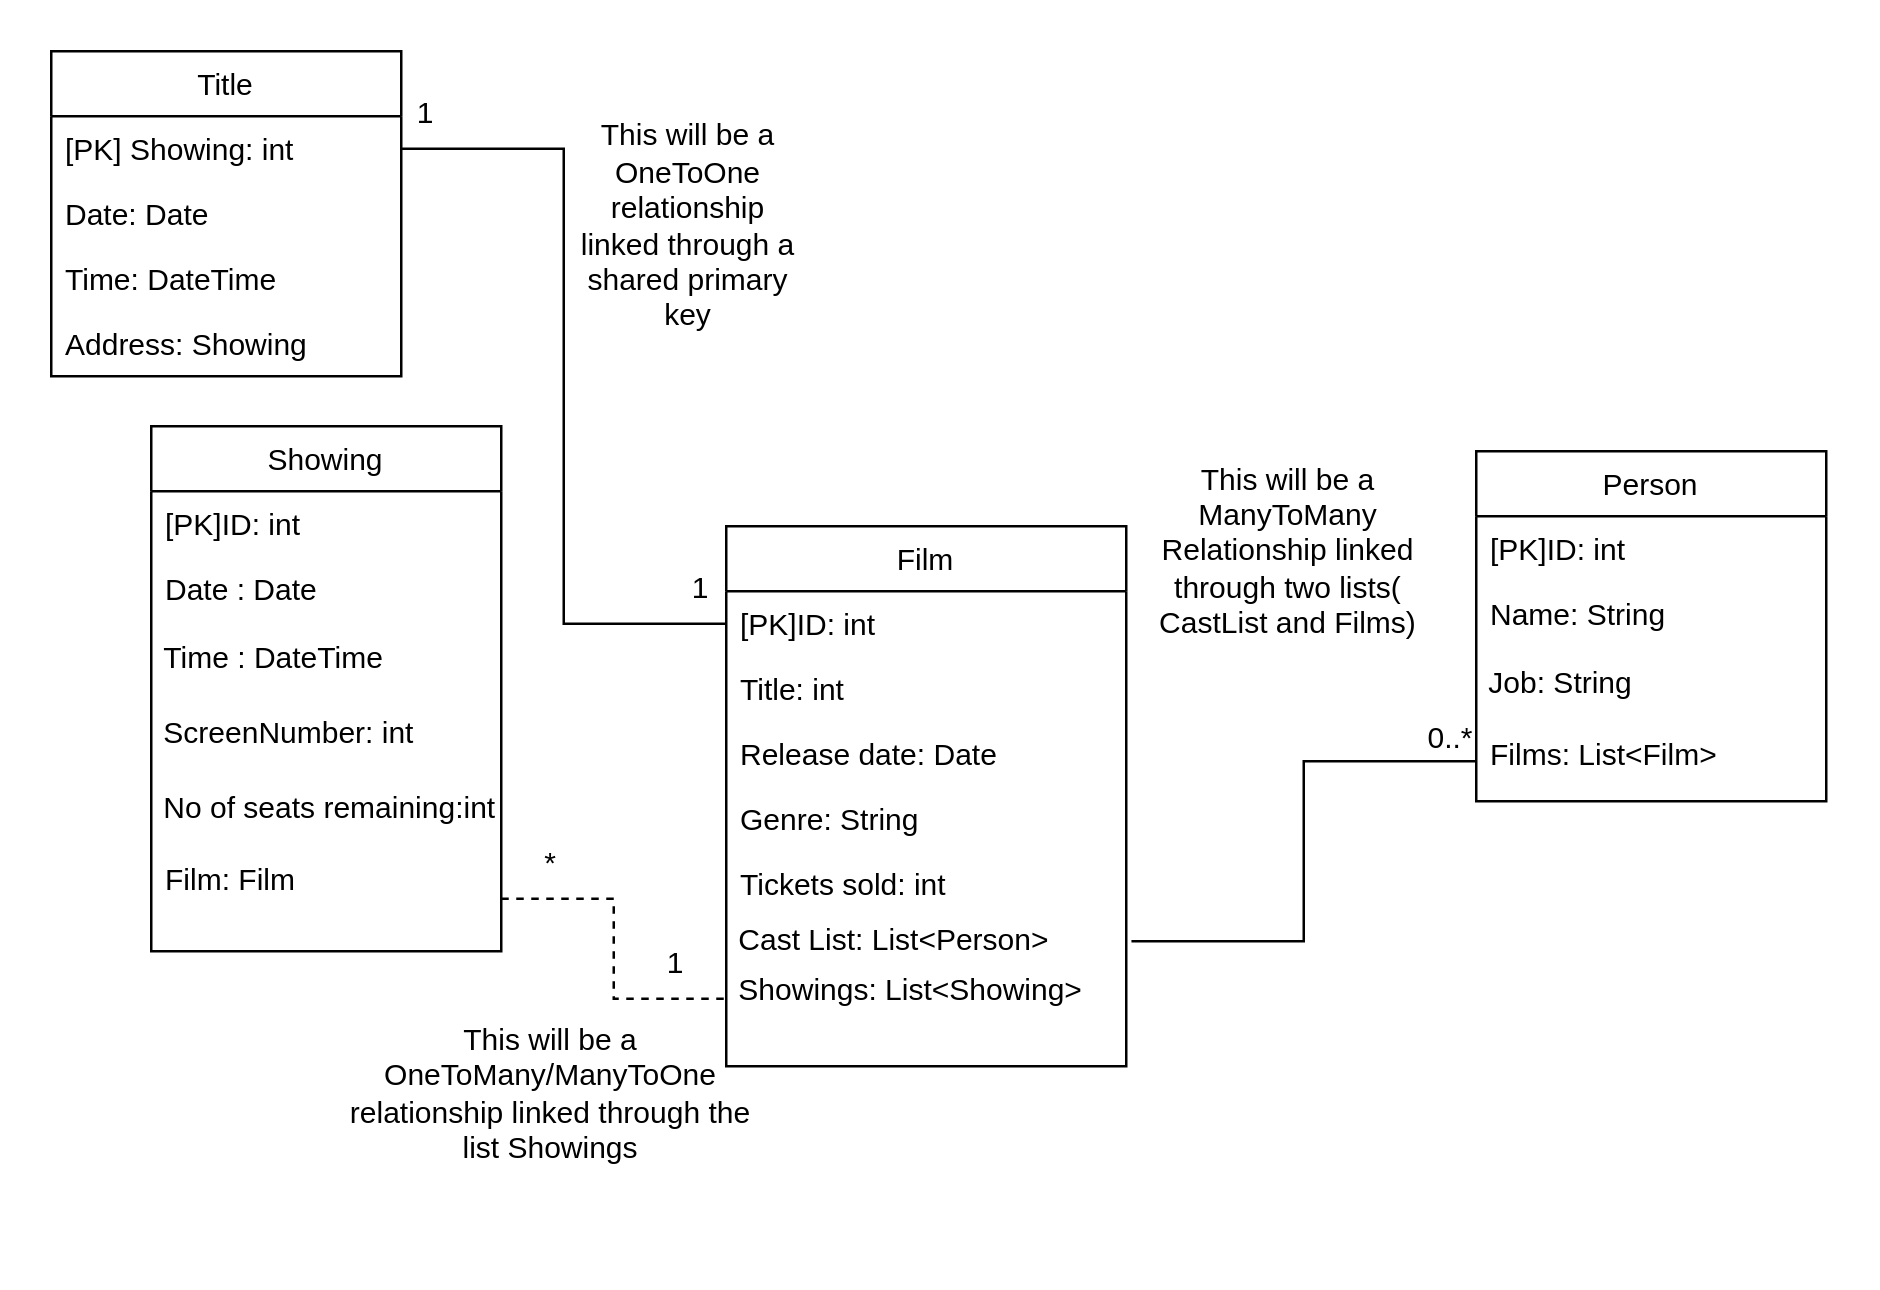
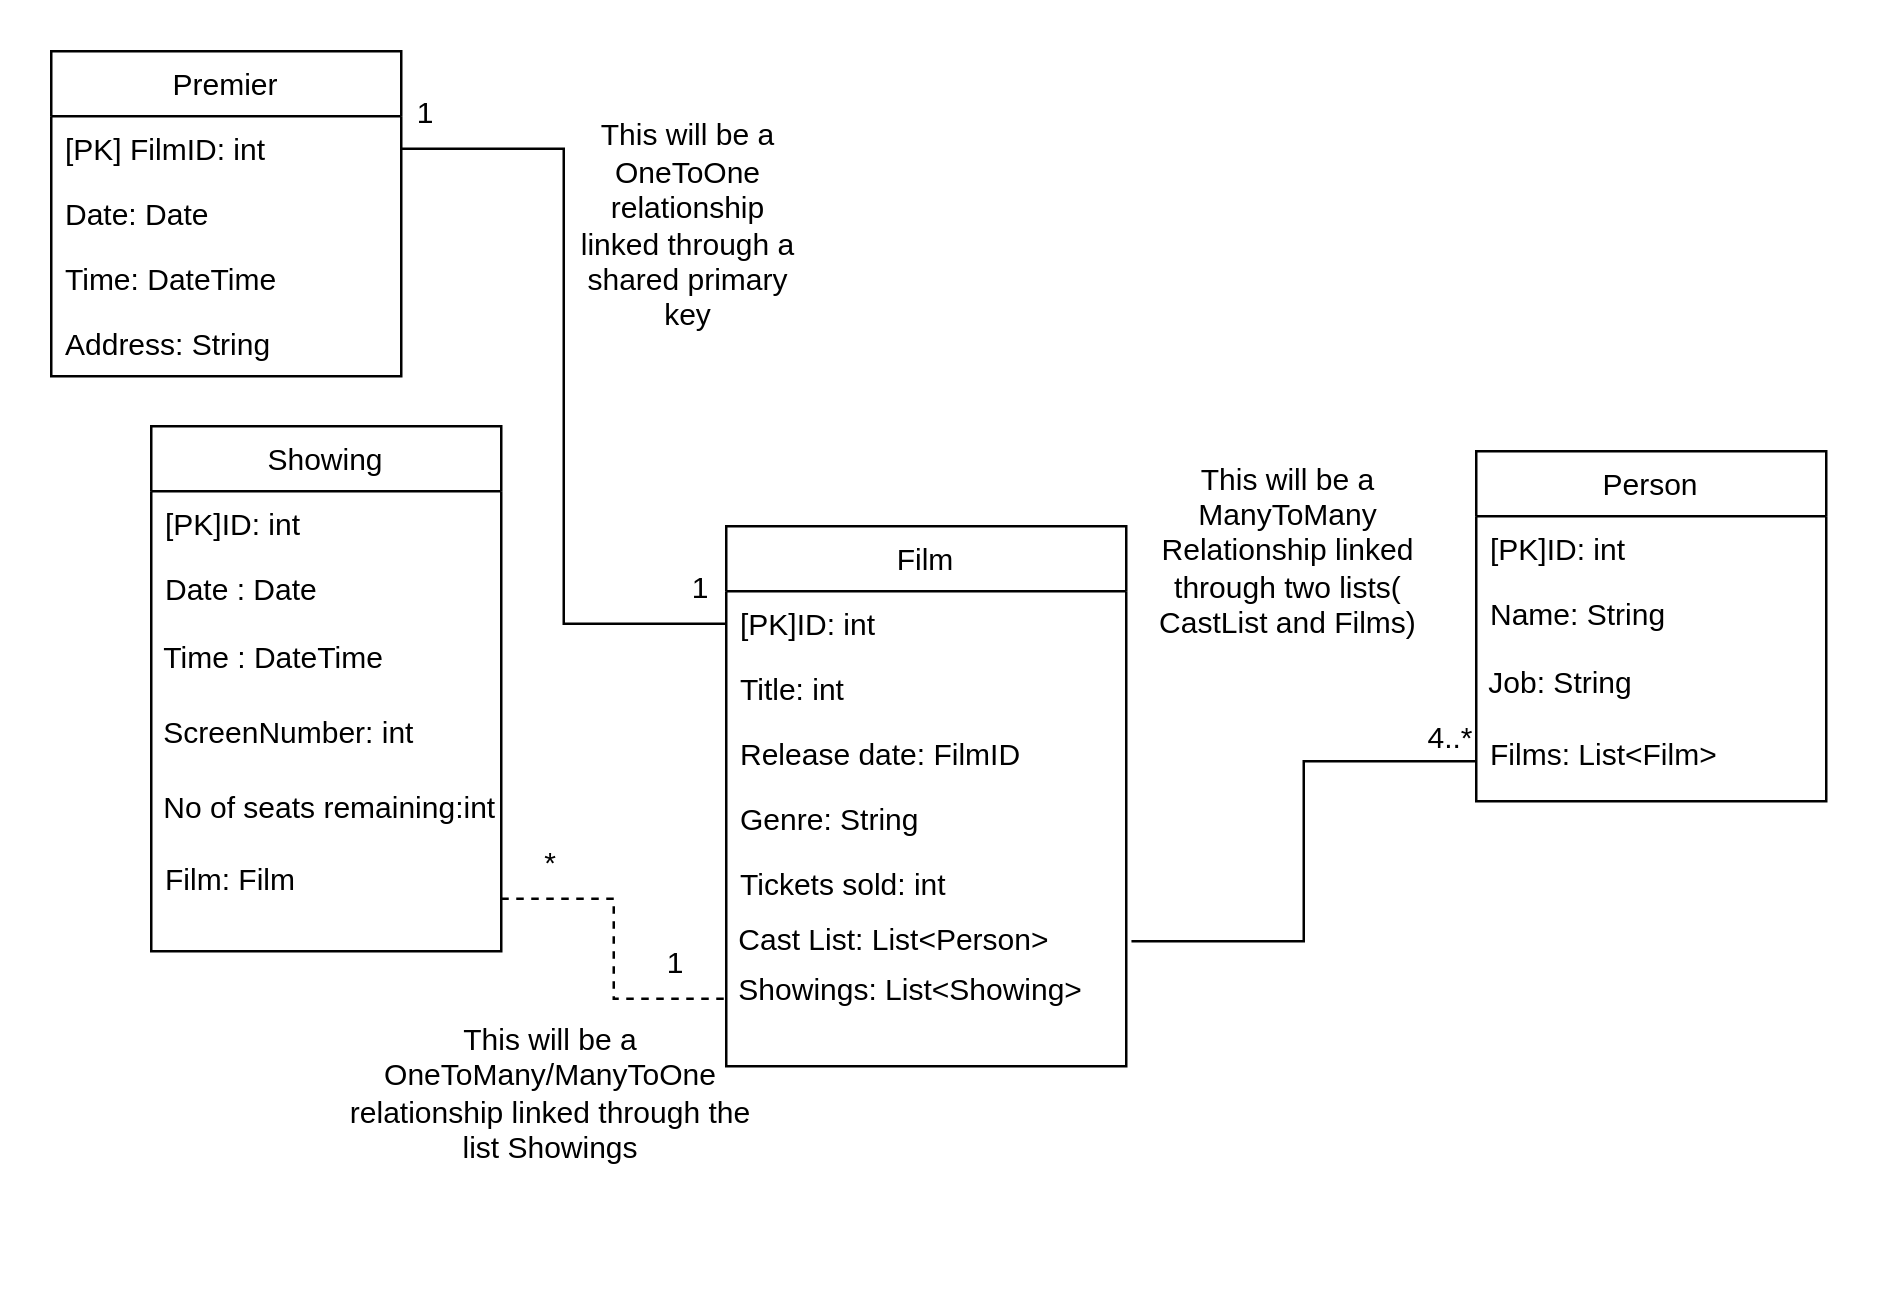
node "Title": label "Title" -> "Premier"
node "[PK] Showing: int": label "[PK] Showing: int" -> "[PK] FilmID: int"
node "Address: Showing": label "Address: Showing" -> "Address: String"
node "0..*": label "0..*" -> "4..*"
node "Release date: Date": label "Release date: Date" -> "Release date: FilmID"
